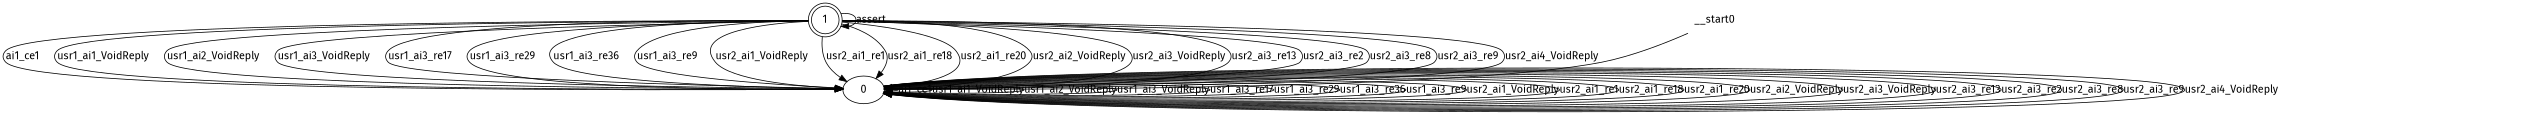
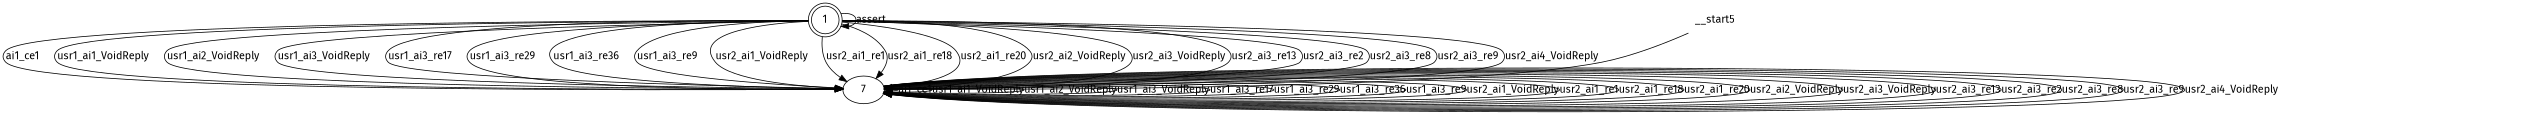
node "__start0": label "__start0" -> "__start5"
node "0": label "0" -> "7"
